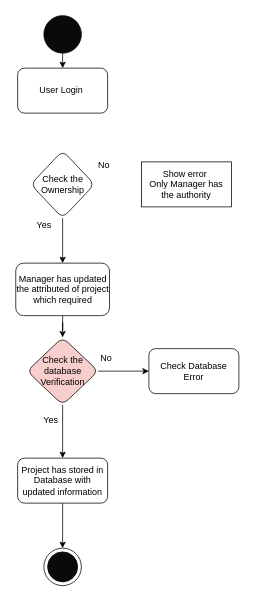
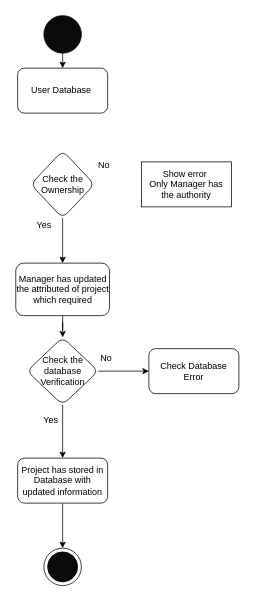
node "User Login": label "User Login" -> "User Database"
node "Check the database Verification": fillcolor #f8cecc -> #ffffff
